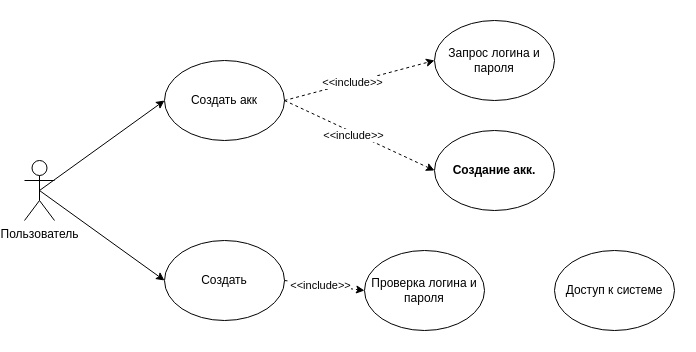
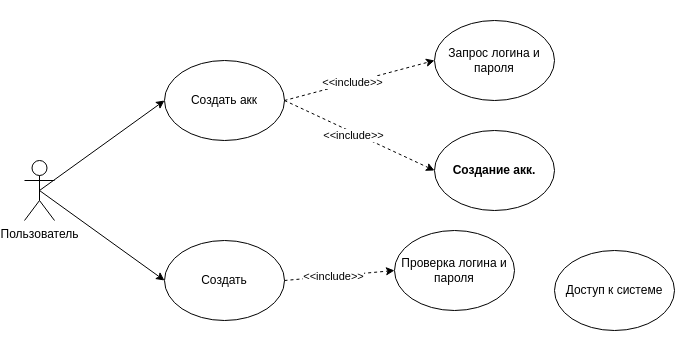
node "Проверка логина и пароля": moved (425, 291) -> (455, 271)
